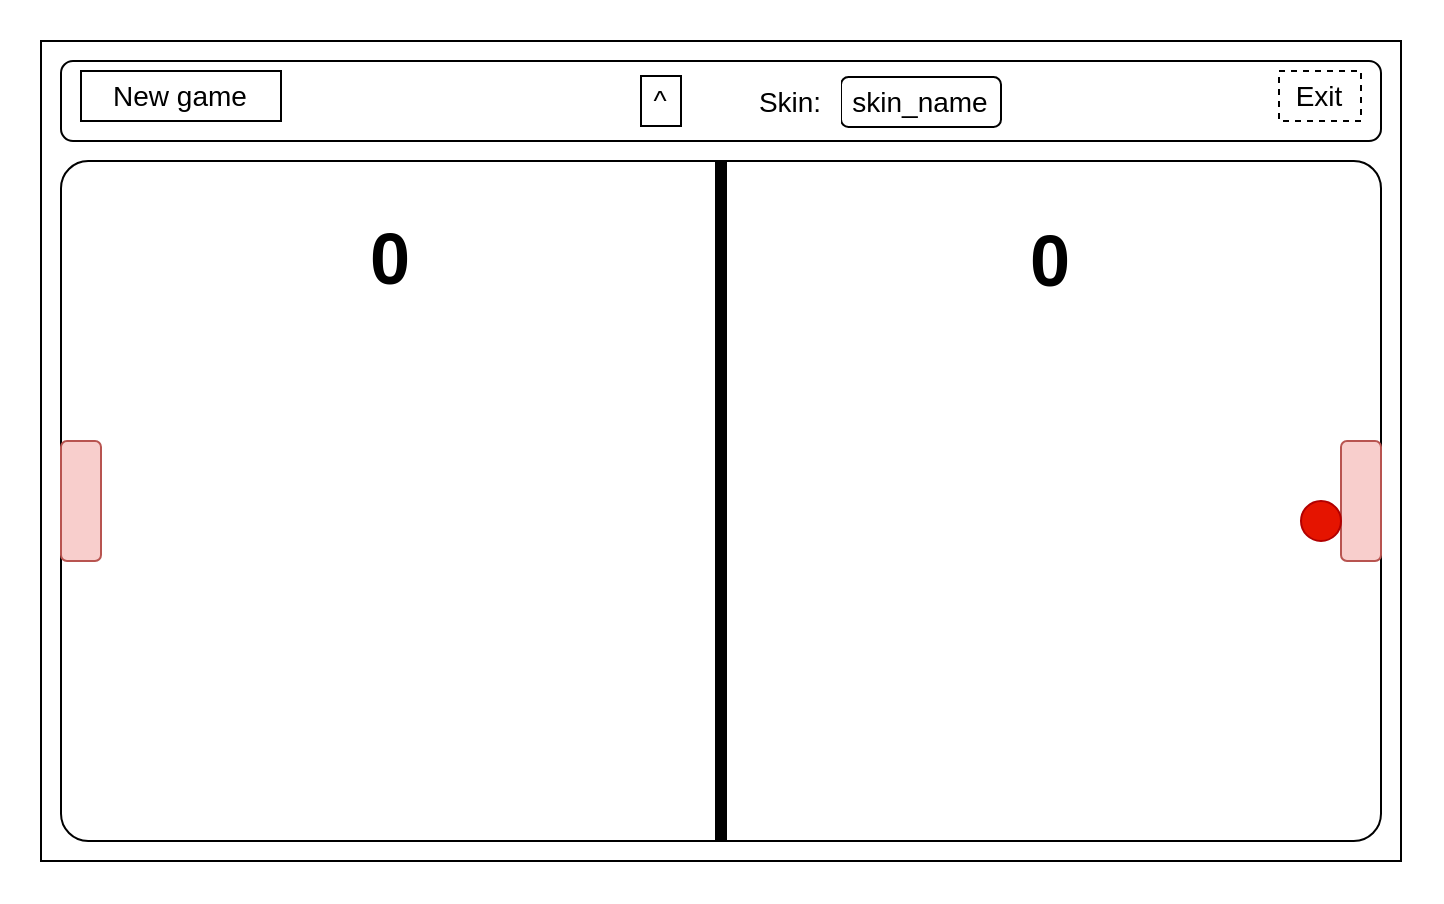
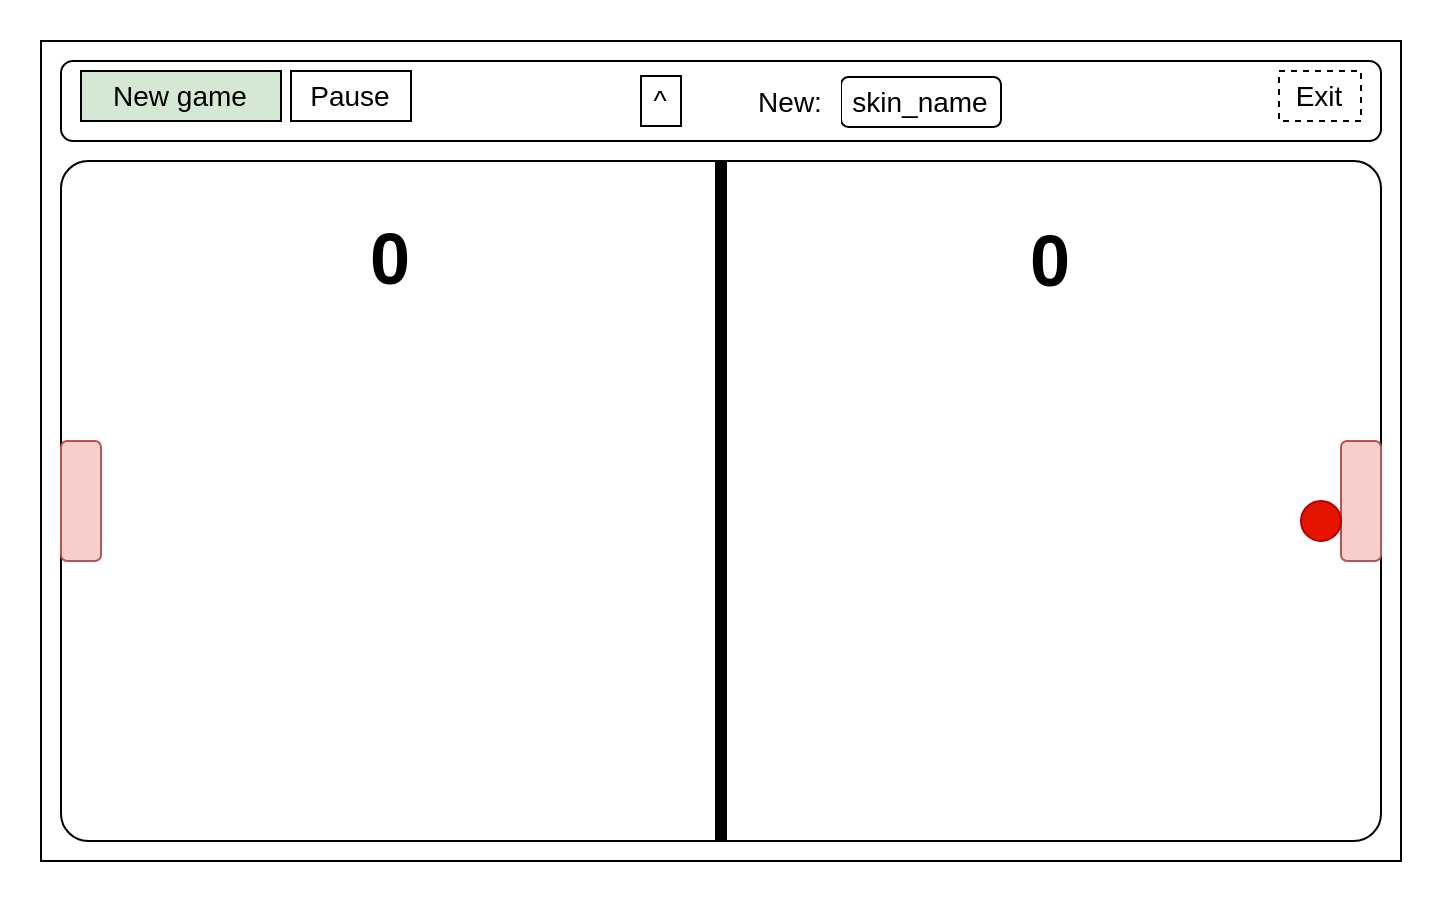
node "New game": fillcolor #ffffff -> #d5e8d4
node "Pause": added
node "Skin:": label "Skin:" -> "New:"
